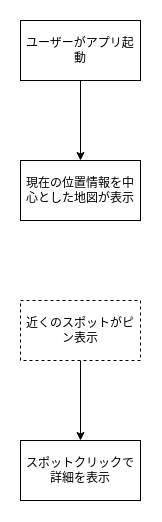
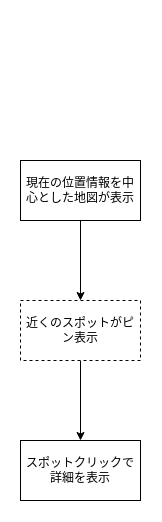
node "ユーザーがアプリ起動": removed
edge "ユーザーがアプリ起動" -> "現在の位置情報を中心とした地図が表示": removed
edge "現在の位置情報を中心とした地図が表示" -> "近くのスポットがピン表示": added
